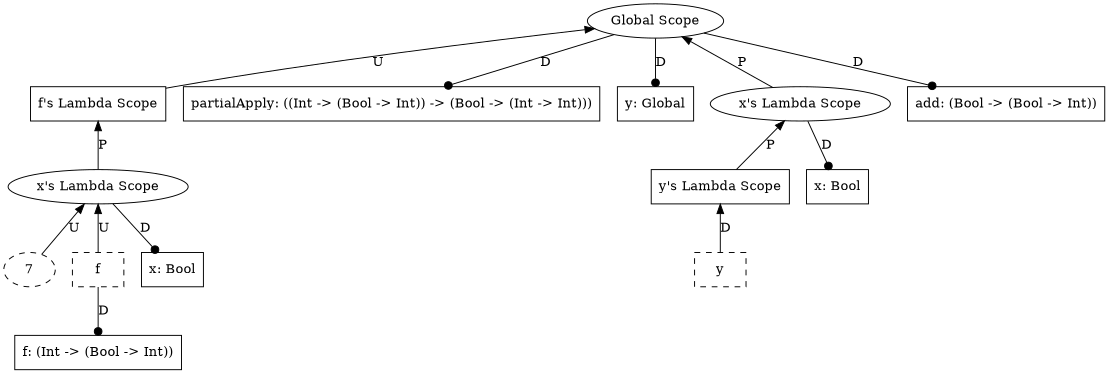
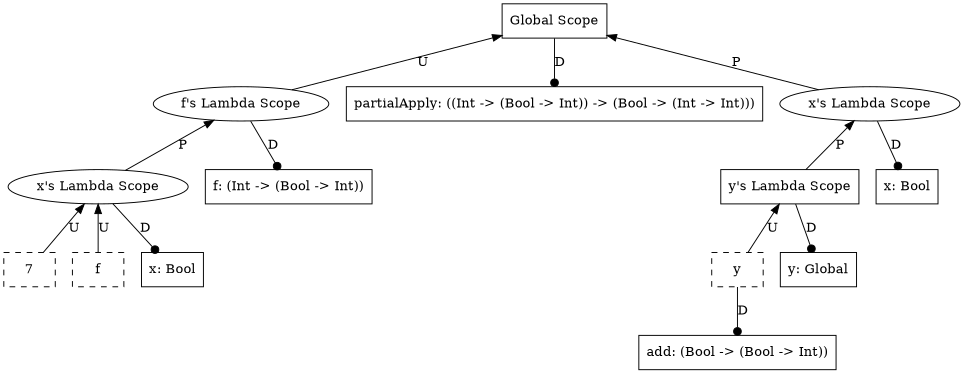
node "Global Scope": shape ellipse -> box
edge "Global Scope" -- "y: Global": now "y's Lambda Scope" -- "y: Global"
edge "Global Scope" -- "add: (Bool -> (Bool -> Int))": now "y" -- "add: (Bool -> (Bool -> Int))"
node "f's Lambda Scope": shape box -> ellipse
edge "y's Lambda Scope" -- "y": label "D" -> "U"
node "7": shape ellipse -> box
edge "f" -- "f: (Int -> (Bool -> Int))": now "f's Lambda Scope" -- "f: (Int -> (Bool -> Int))"
